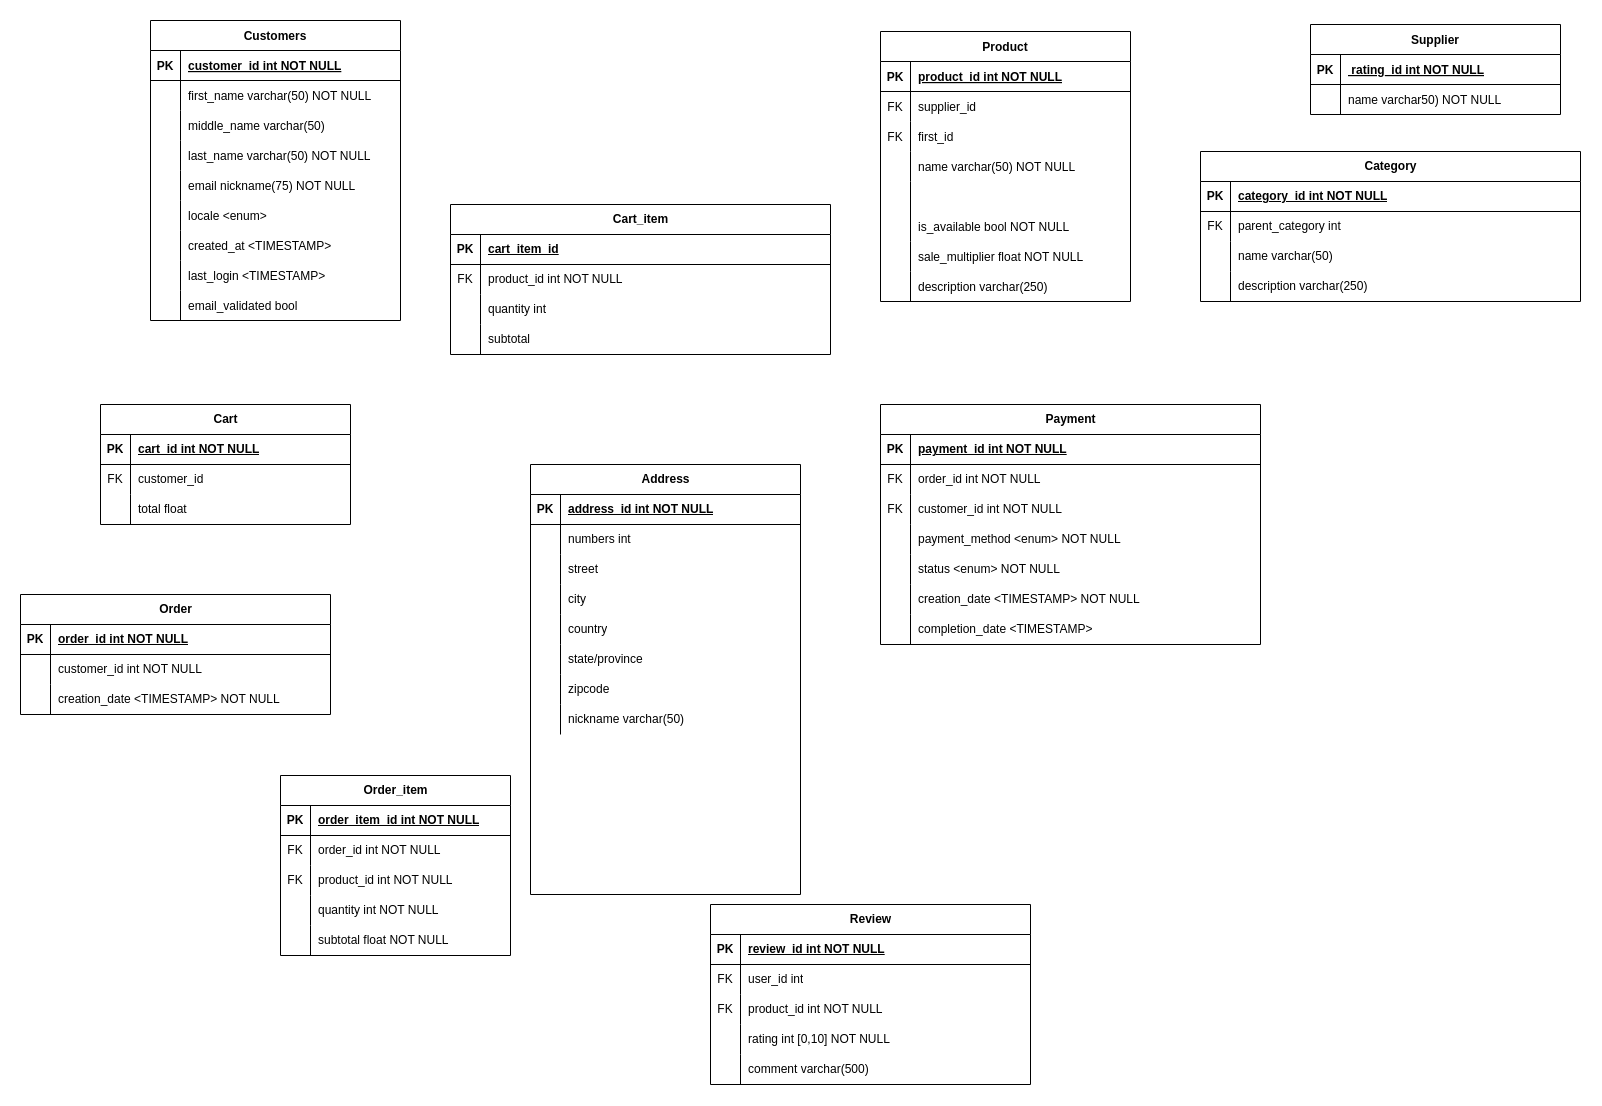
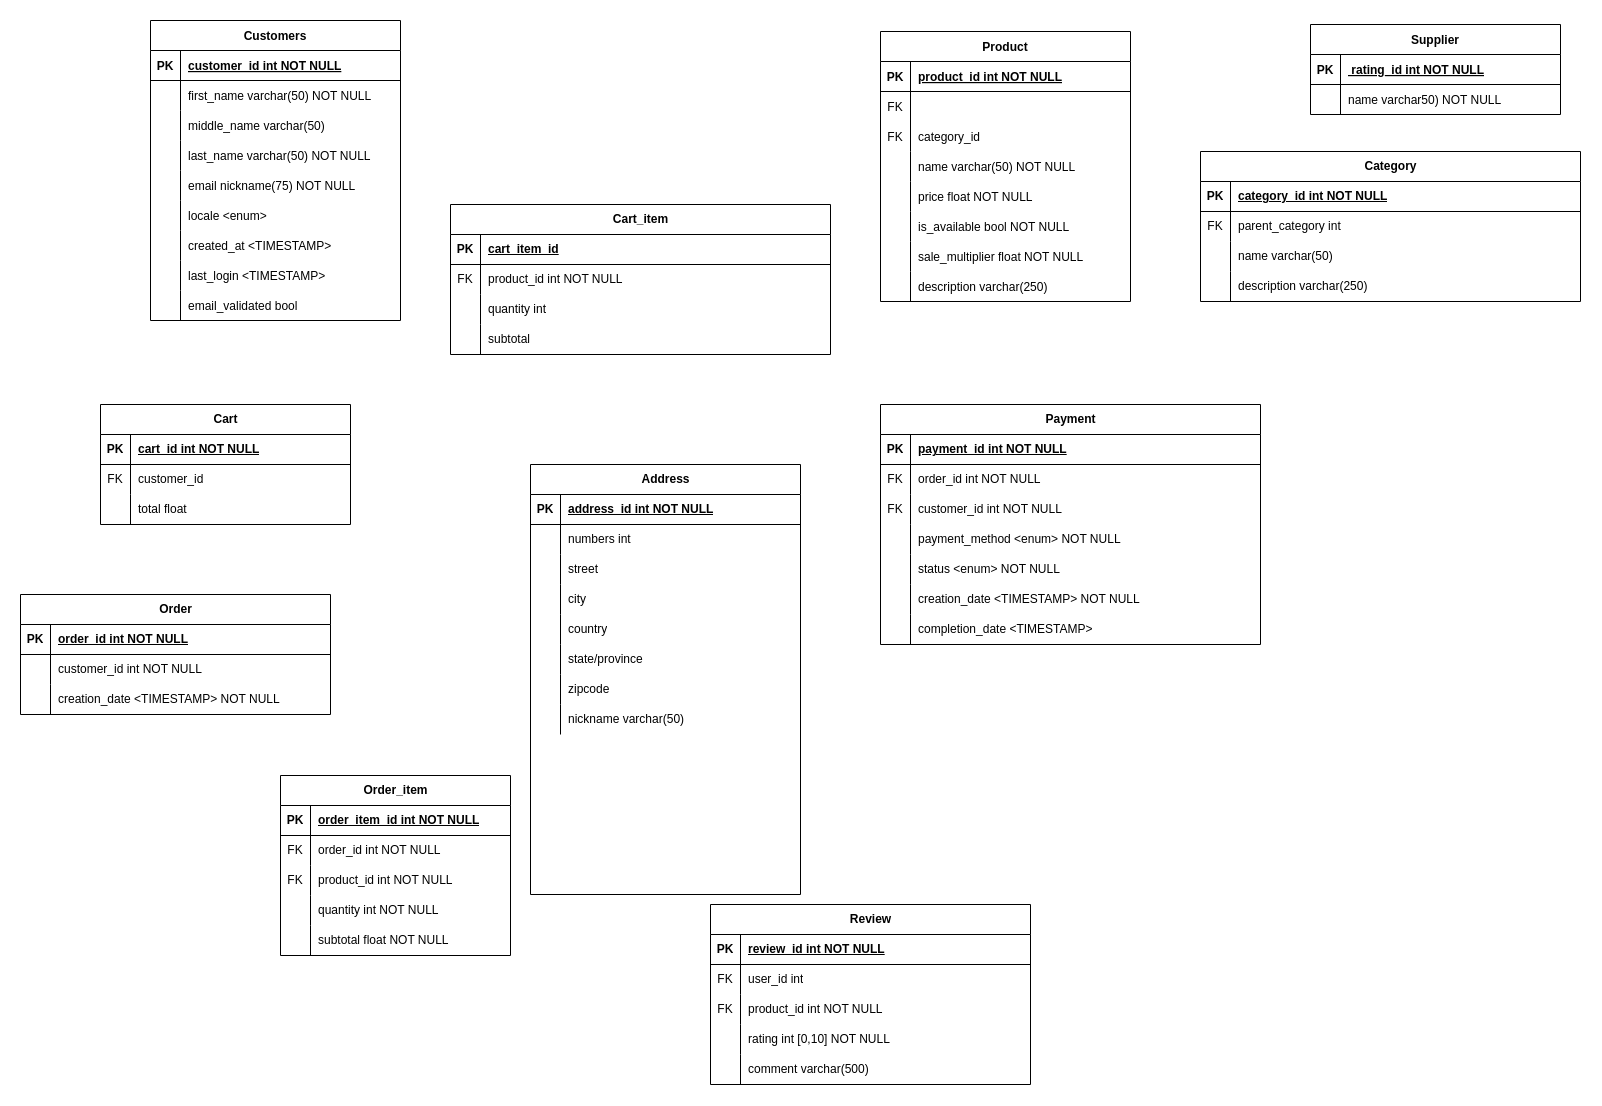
node "supplier_id": removed
node "first_id": label "first_id" -> "category_id"
node "price float NOT NULL": added
